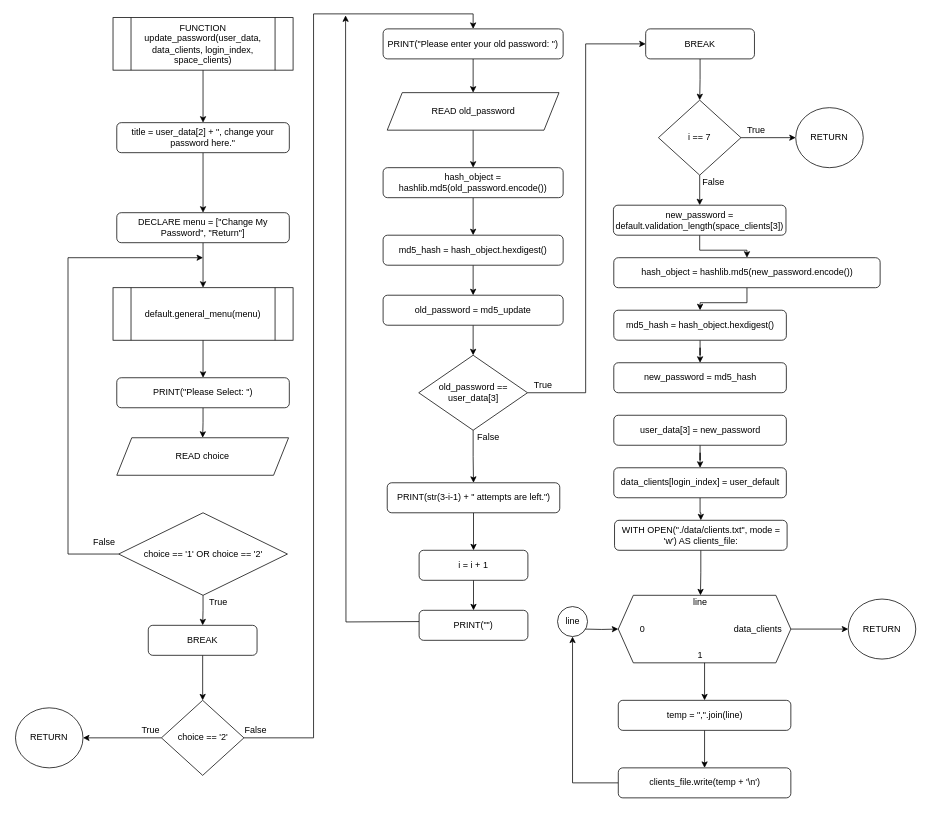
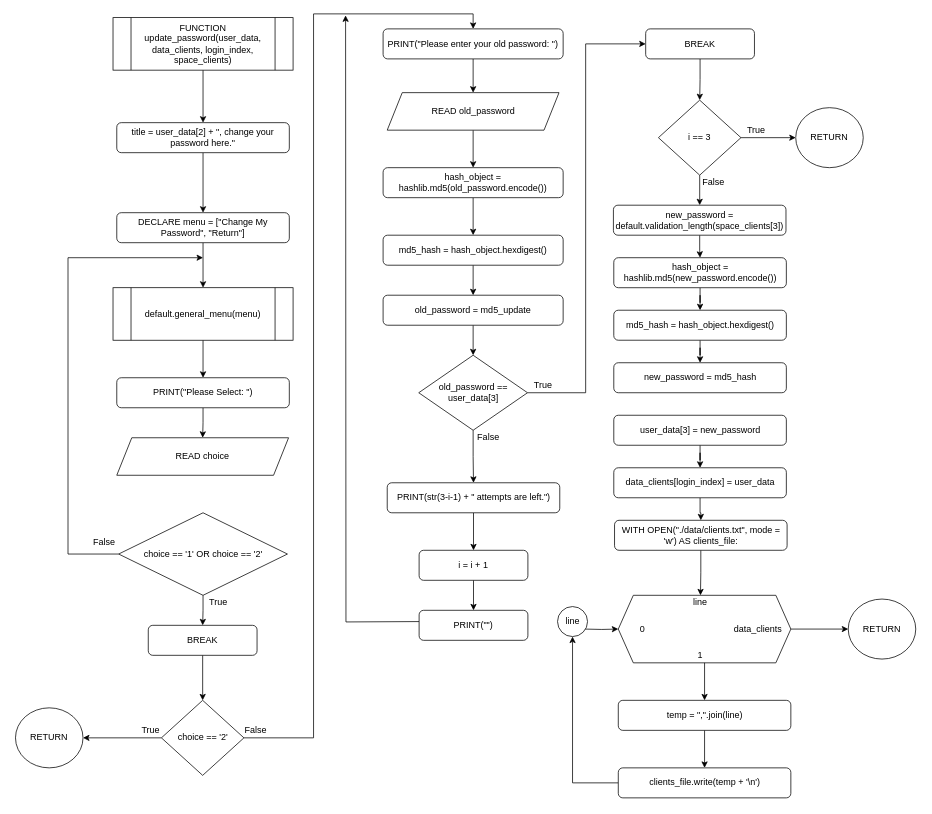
node "i == 7": label "i == 7" -> "i == 3"
node "hash_object = hashlib.md5(new_password.encode())": size 266x30 -> 173x30
node "data_clients[login_index] = user_default": label "data_clients[login_index] = user_default" -> "data_clients[login_index] = user_data"
